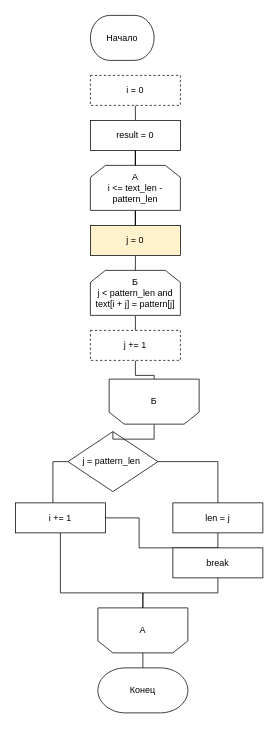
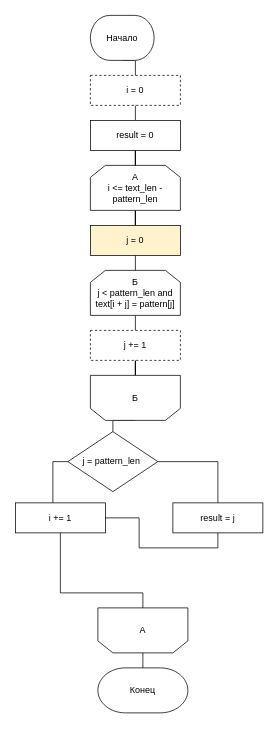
edge "Начало" -- "i = 0": added
node "Б": moved (154, 402) -> (135, 398)
node "len = j": label "len = j" -> "result = j"
node "break": removed
edge "break" -- "А": removed
